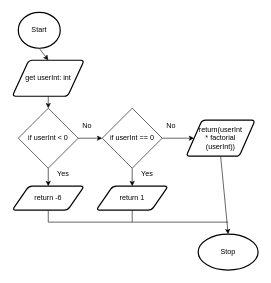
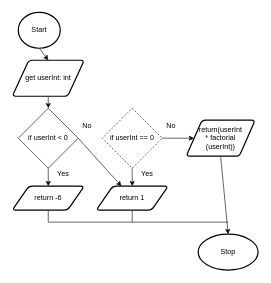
edge "if userInt < 0" -> "if userInt == 0": now "if userInt < 0" -> "return 1"
node "if userInt == 0": style solid -> dashed
